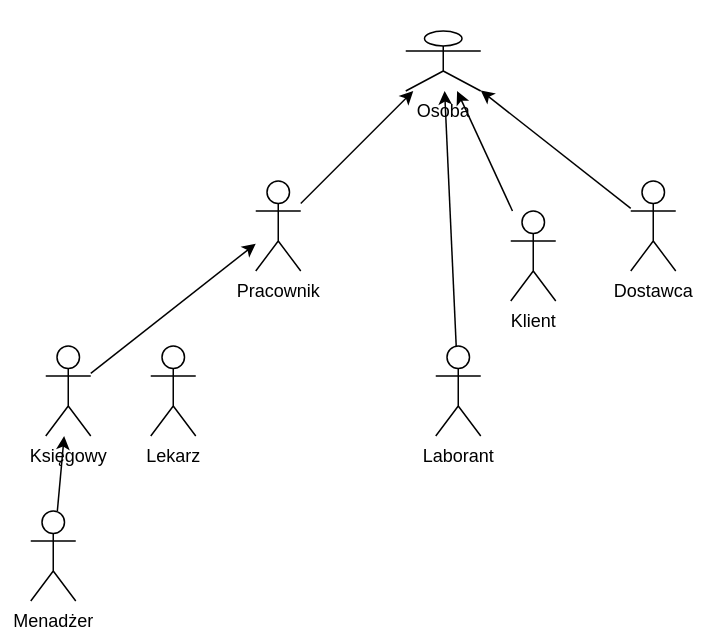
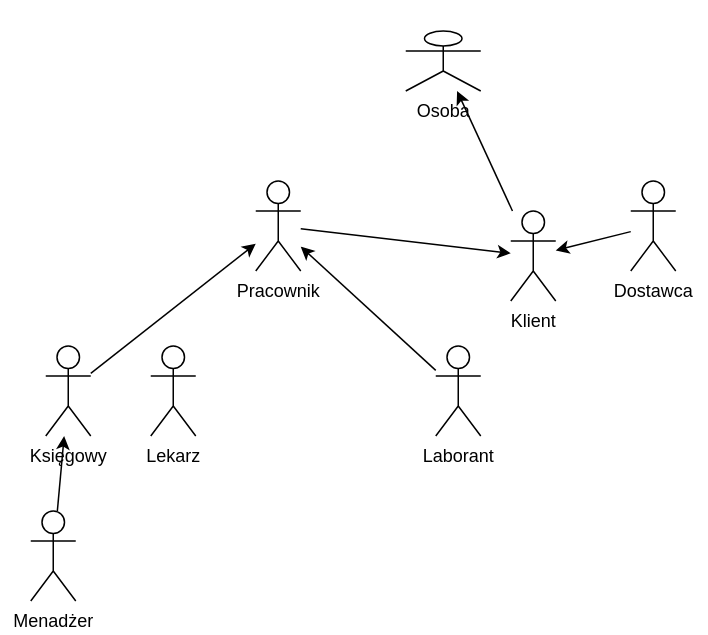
edge "Pracownik" -> "Osoba": now "Pracownik" -> "Klient"
edge "Dostawca" -> "Osoba": now "Dostawca" -> "Klient"
edge "Laborant" -> "Osoba": now "Laborant" -> "Pracownik"
